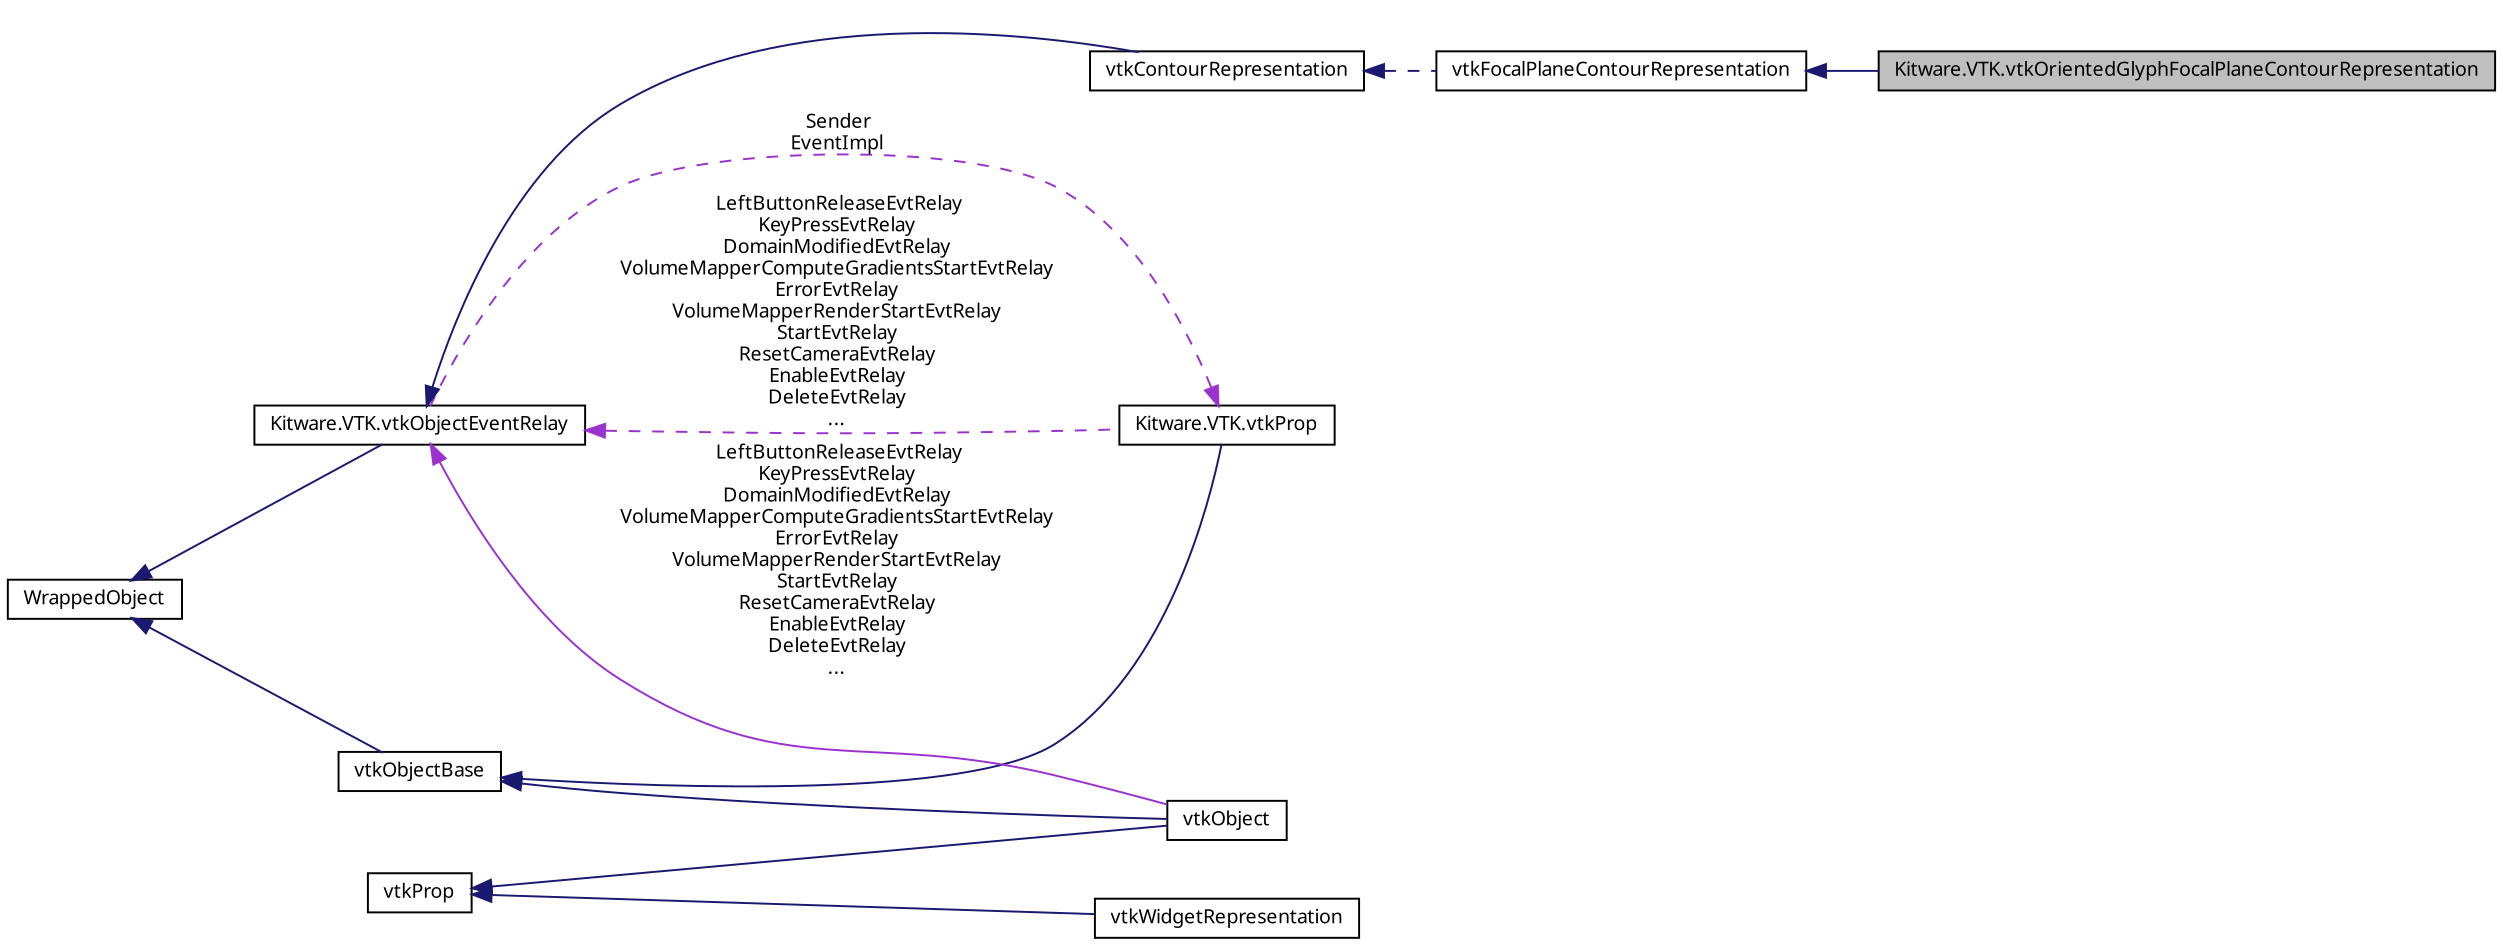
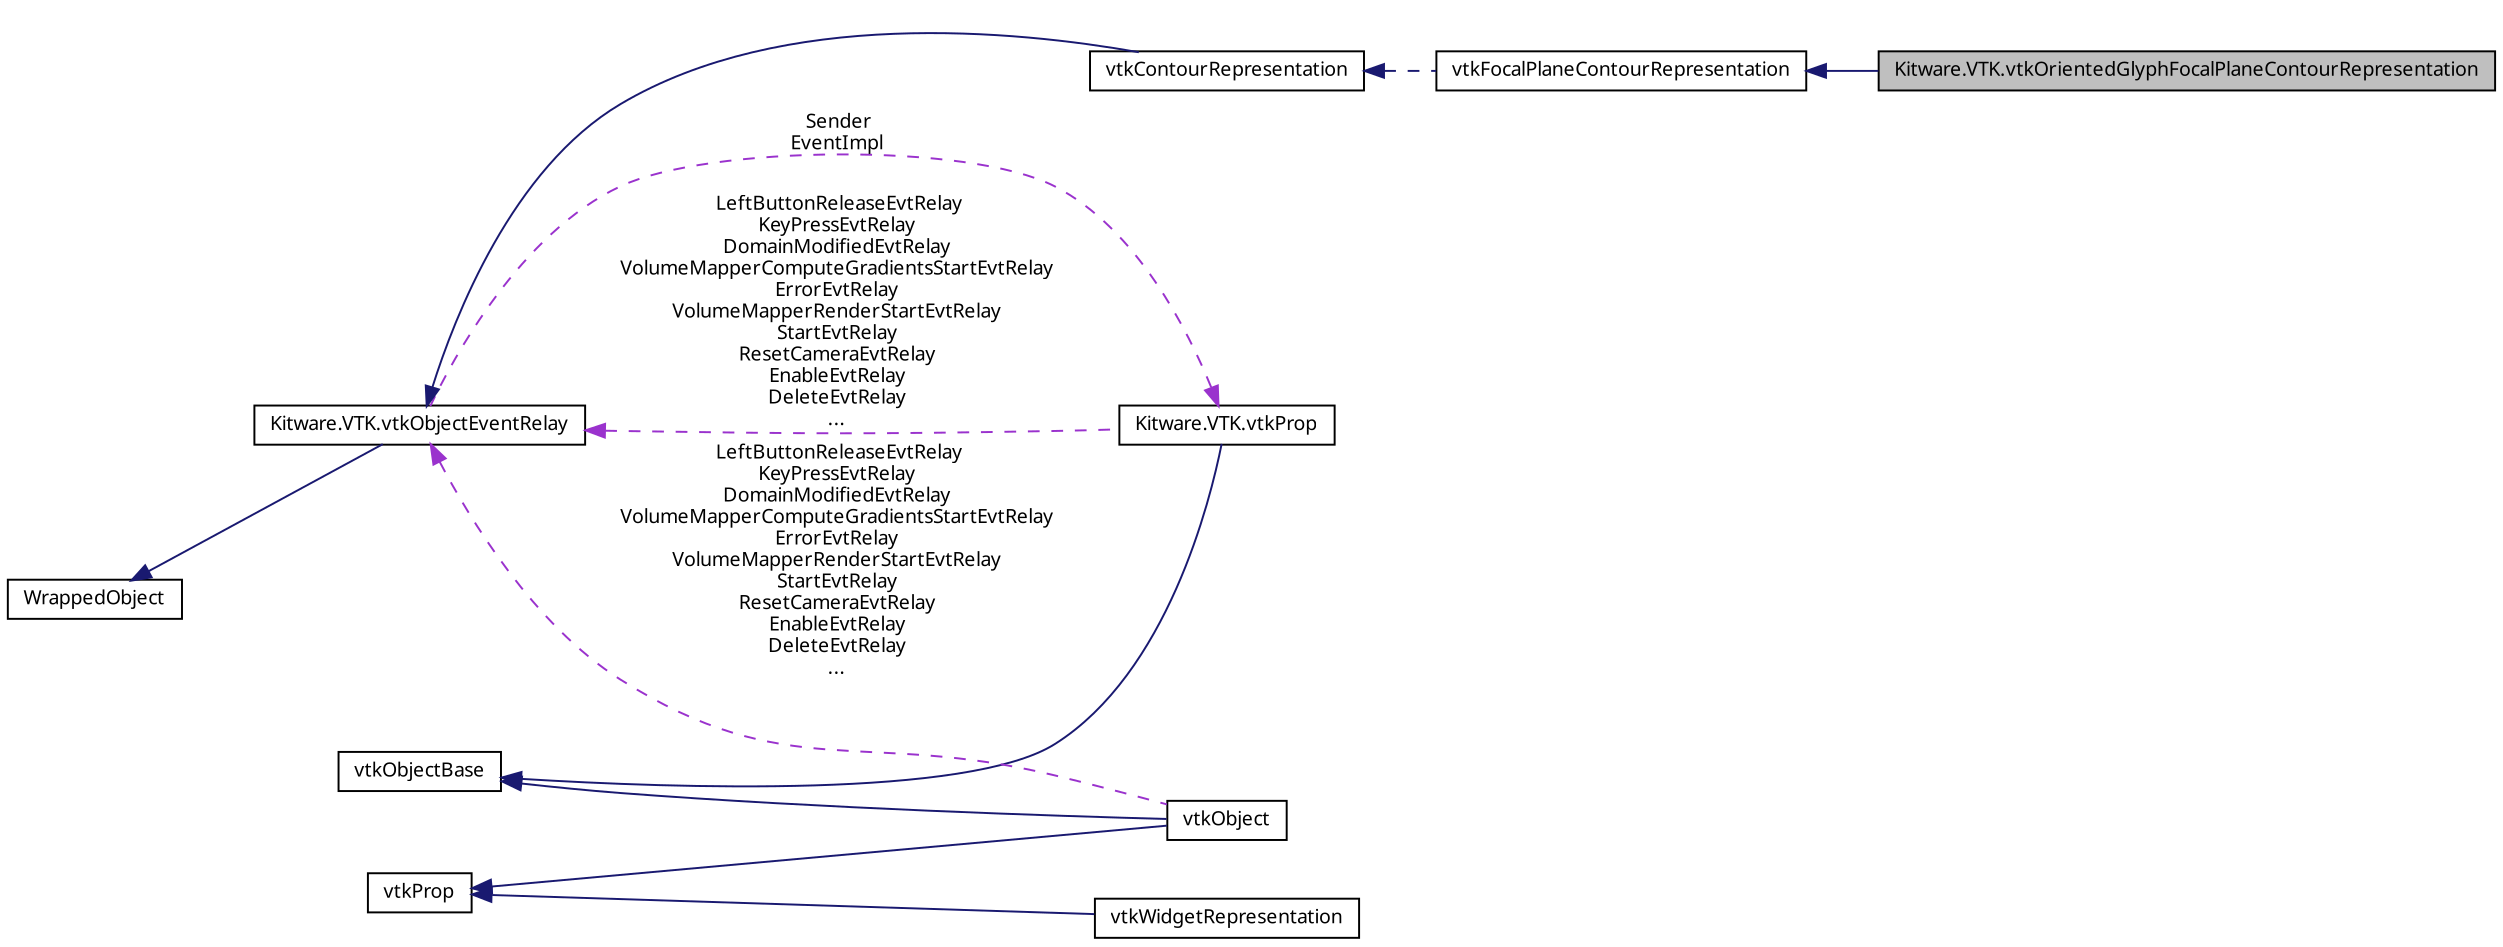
edge "vtkObjectBase" -> "WrappedObject": removed
edge "vtkObject" -> "Kitware.VTK.vtkObjectEventRelay": style solid -> dashed
